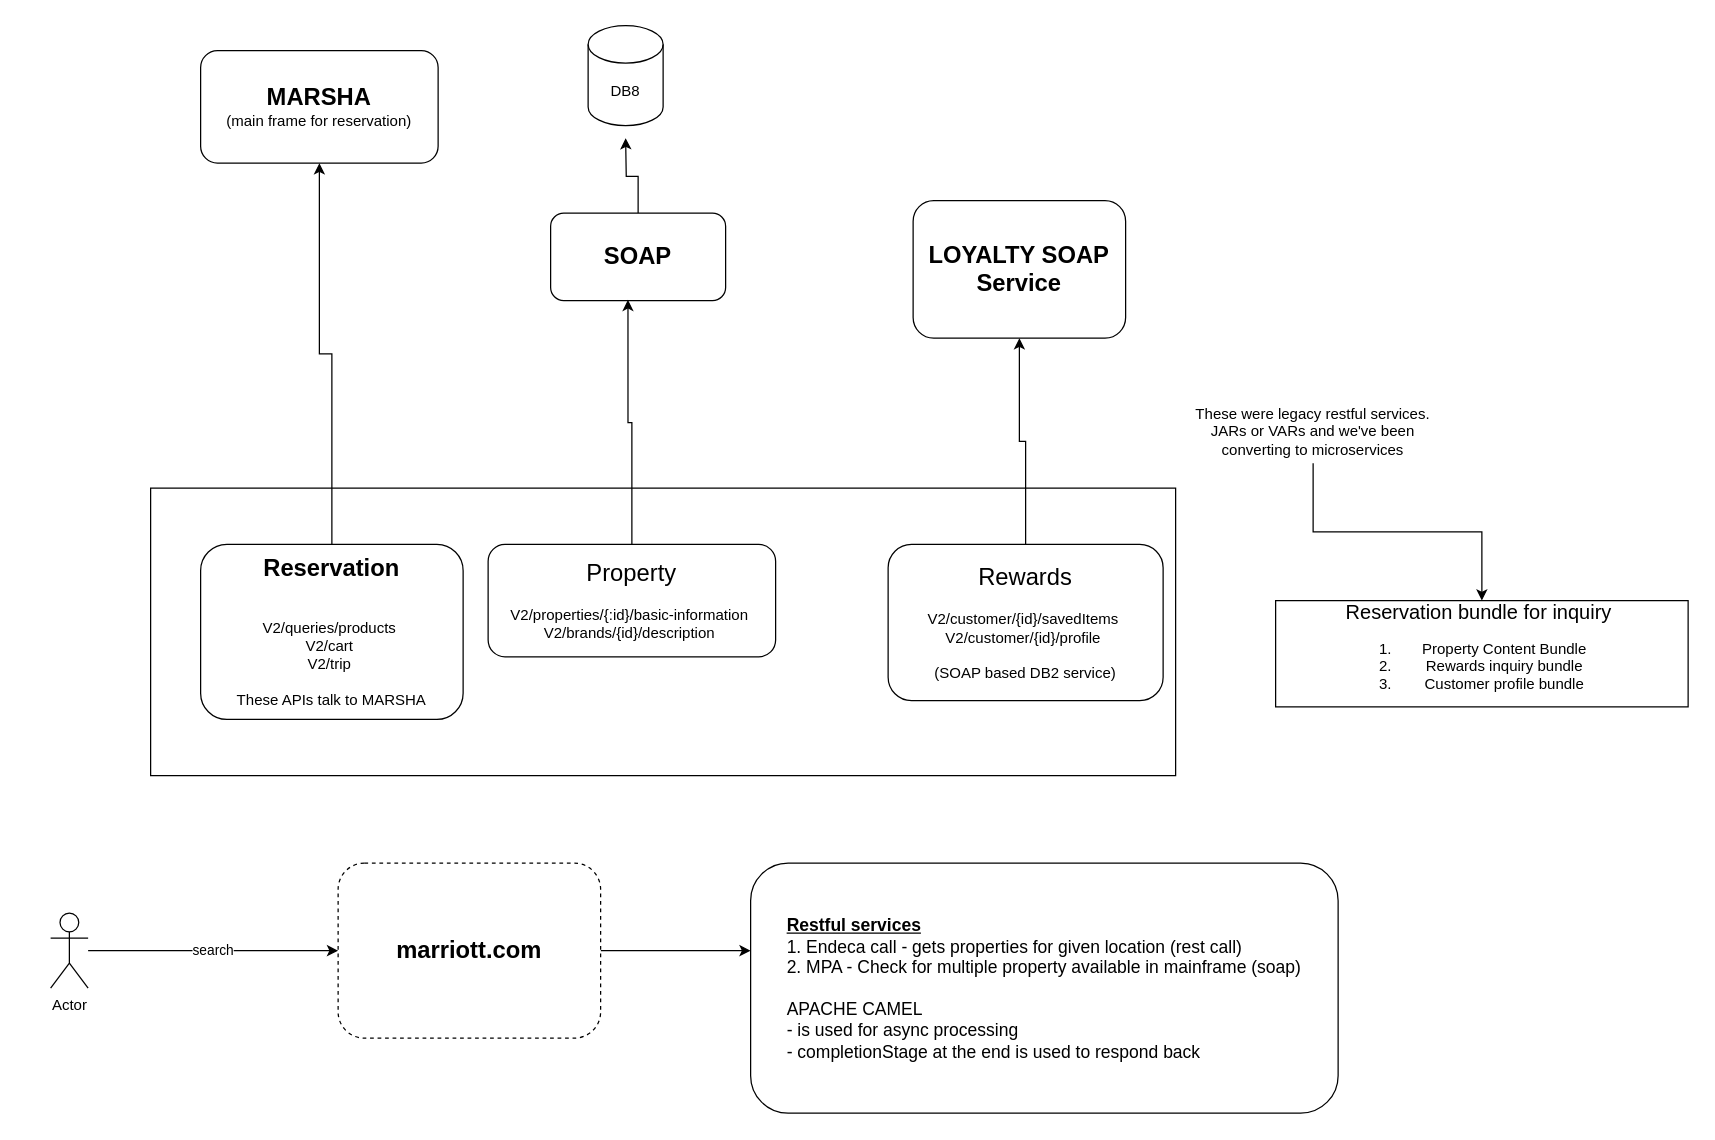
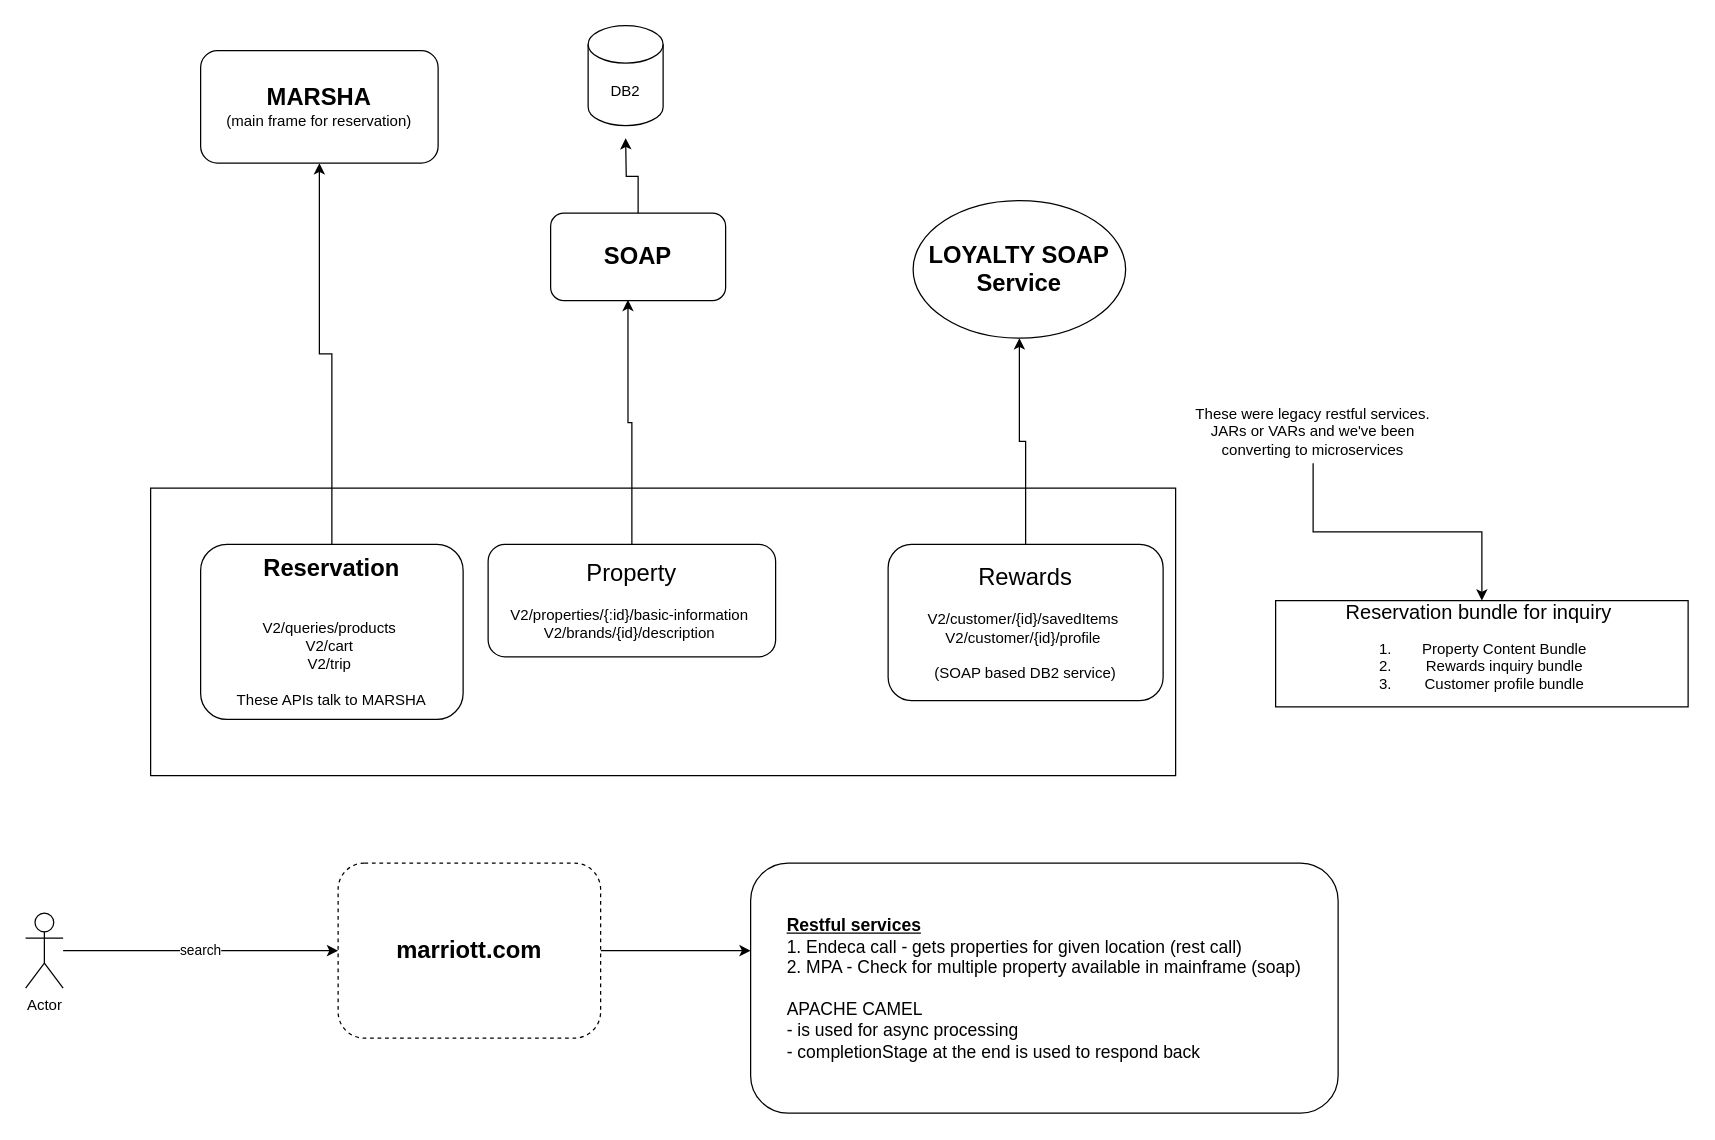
node "DB8": label "DB8" -> "DB2"
node "LOYALTY SOAP Service": shape rounded rectangle -> ellipse
node "Actor": moved (69, 951) -> (44, 951)
